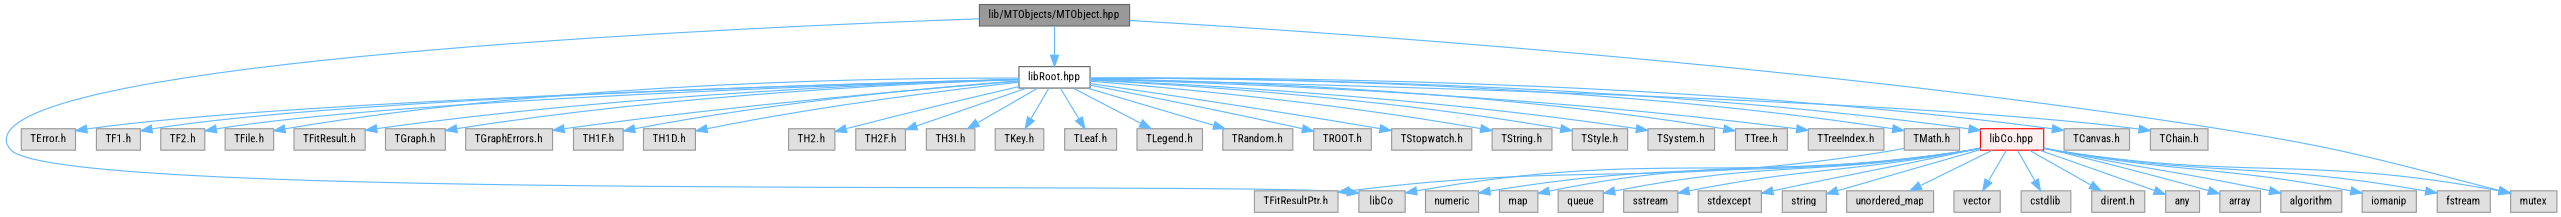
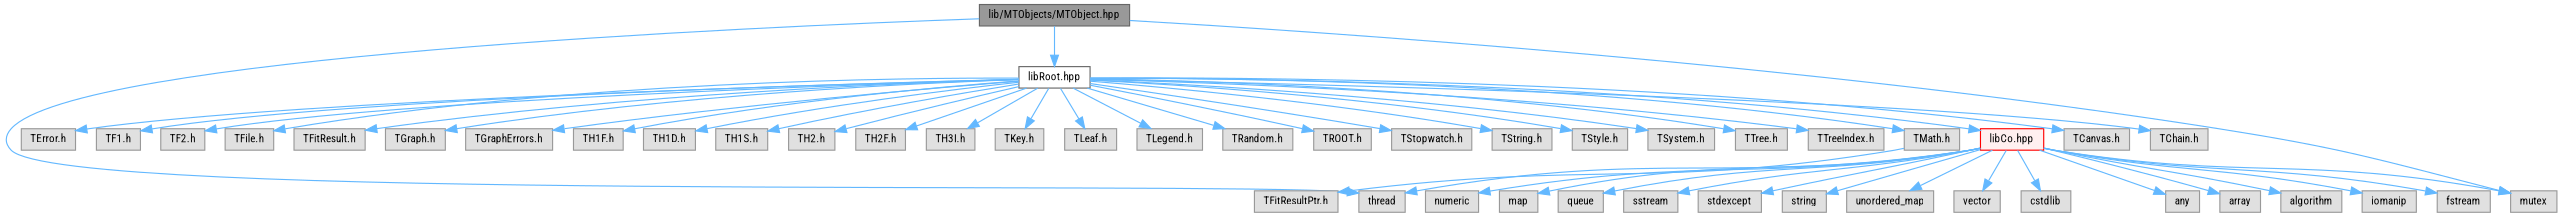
node "TH1S.h": added
node "libCo": label "libCo" -> "thread"
node "dirent.h": removed
